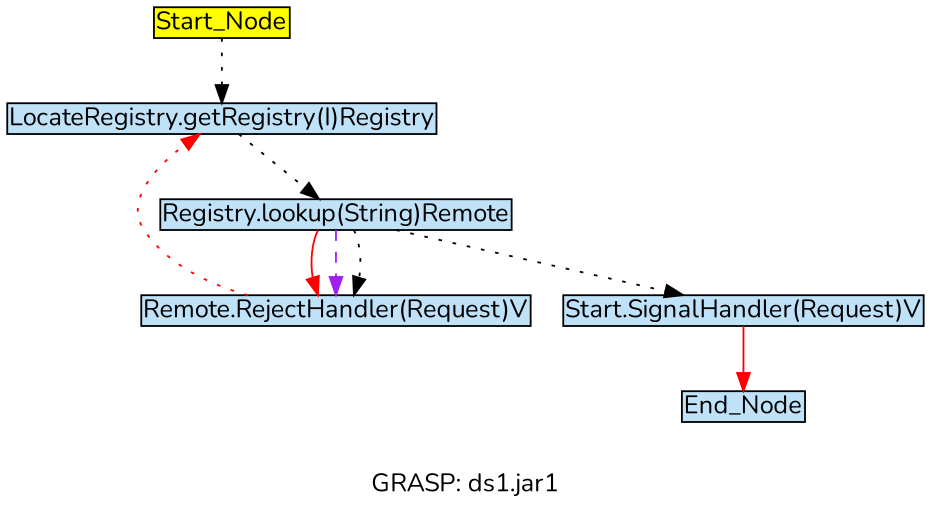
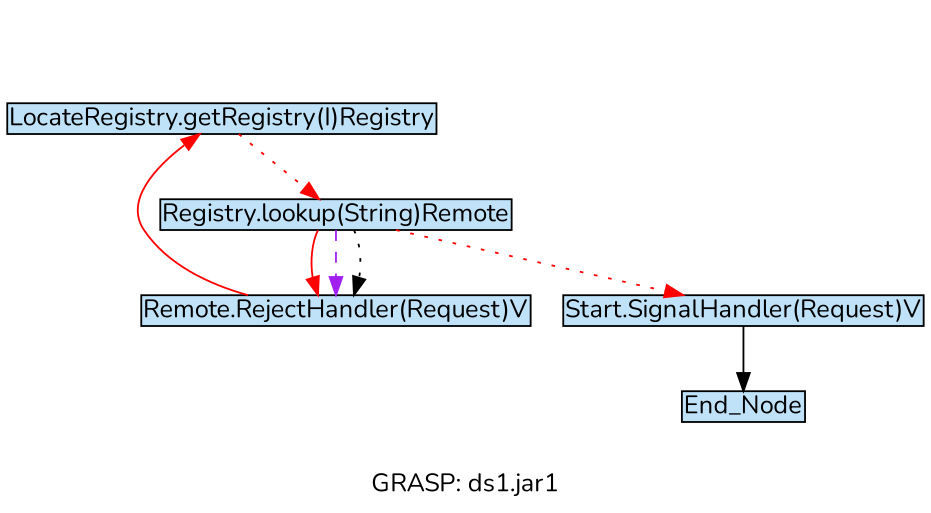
node "Start_Node": removed
edge "LocateRegistry.getRegistry(I)Registry" -> "Registry.lookup(String)Remote": color black -> red
edge "Remote.RejectHandler(Request)V" -> "LocateRegistry.getRegistry(I)Registry": style dotted -> solid
edge "Registry.lookup(String)Remote" -> "Start.SignalHandler(Request)V": color black -> red
edge "Start.SignalHandler(Request)V" -> "End_Node": color red -> black
